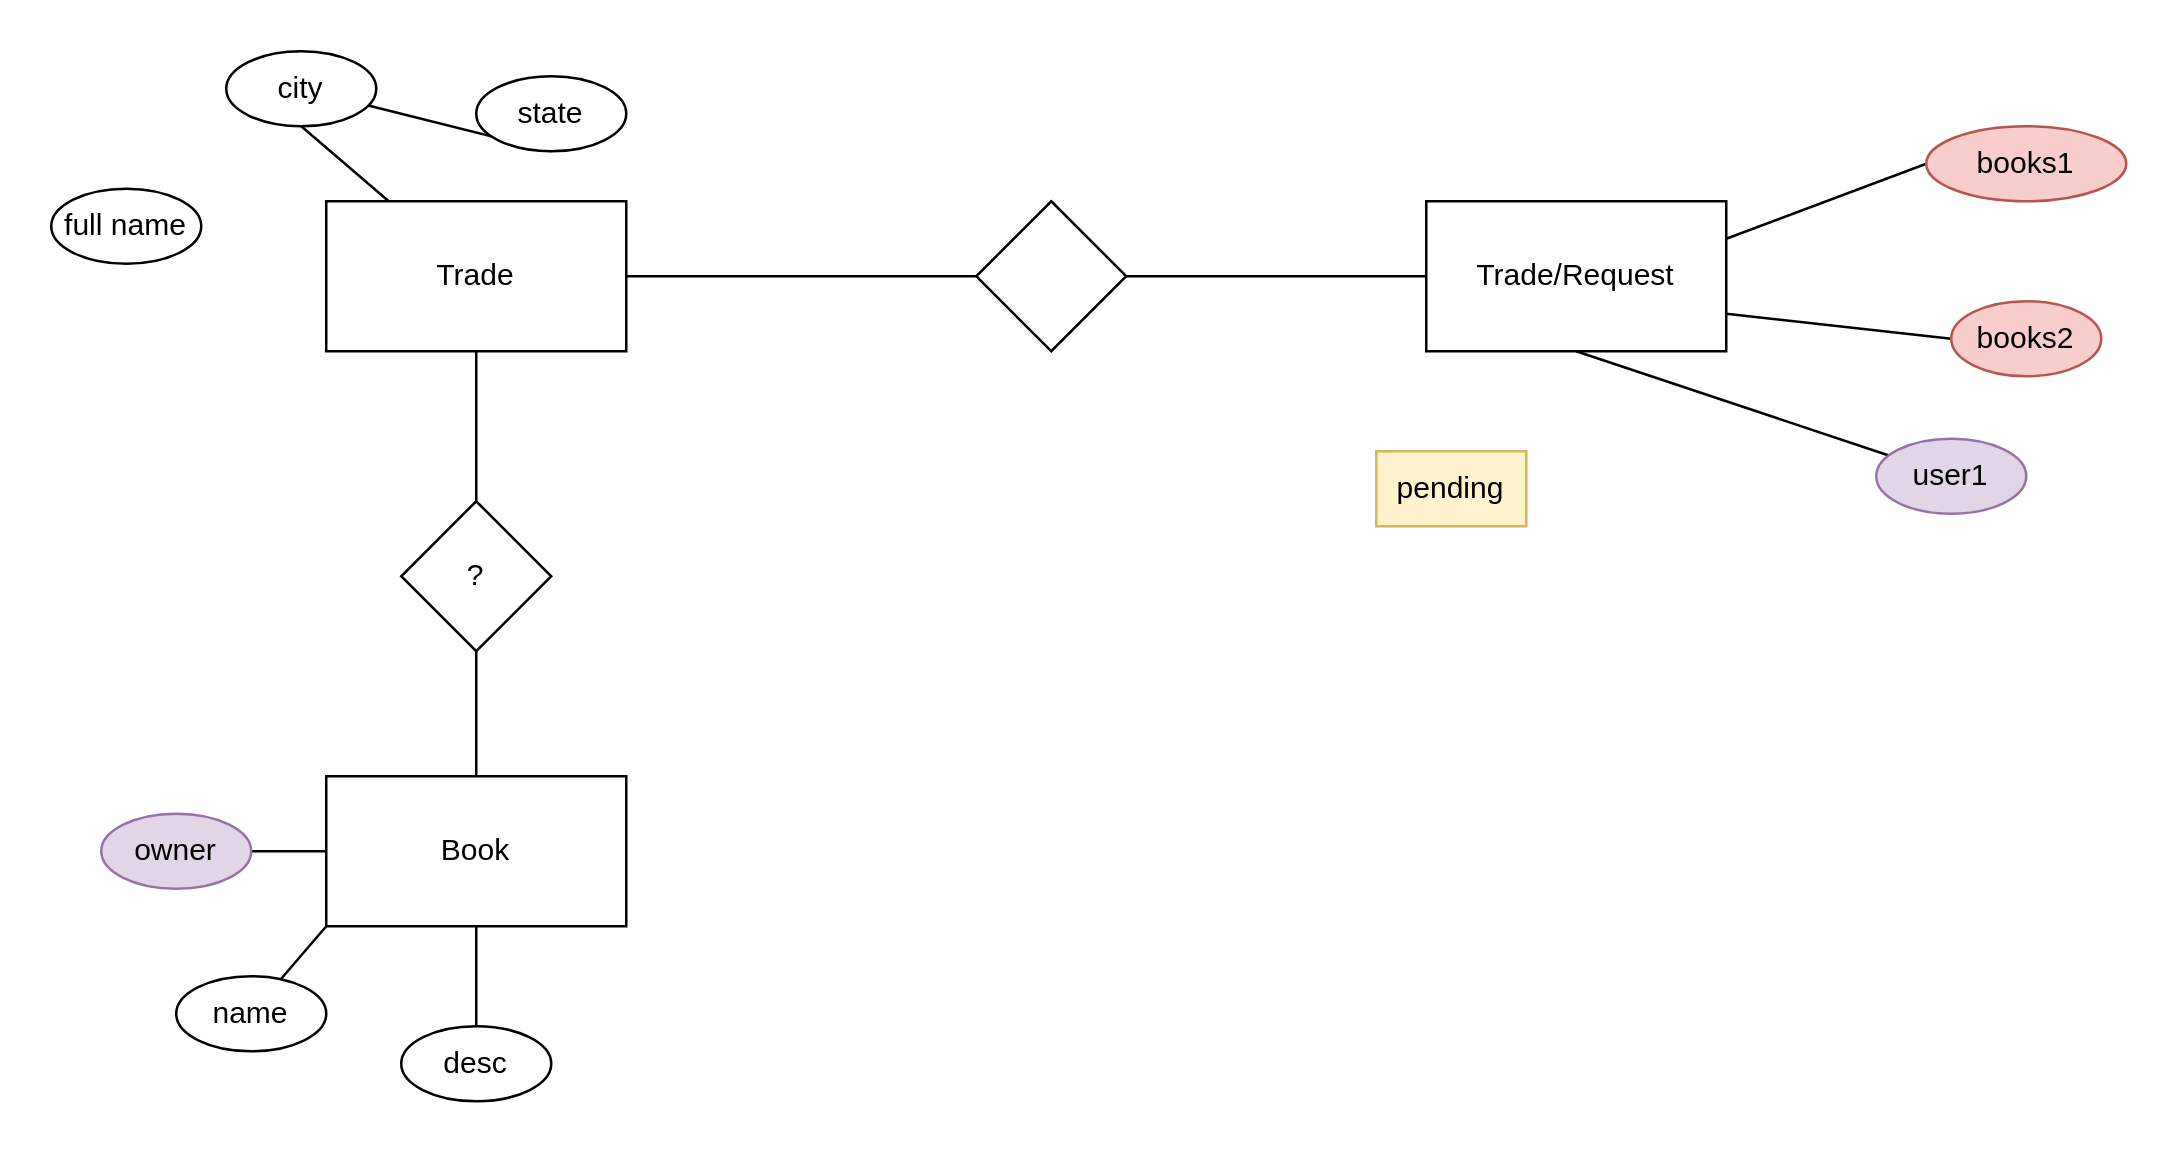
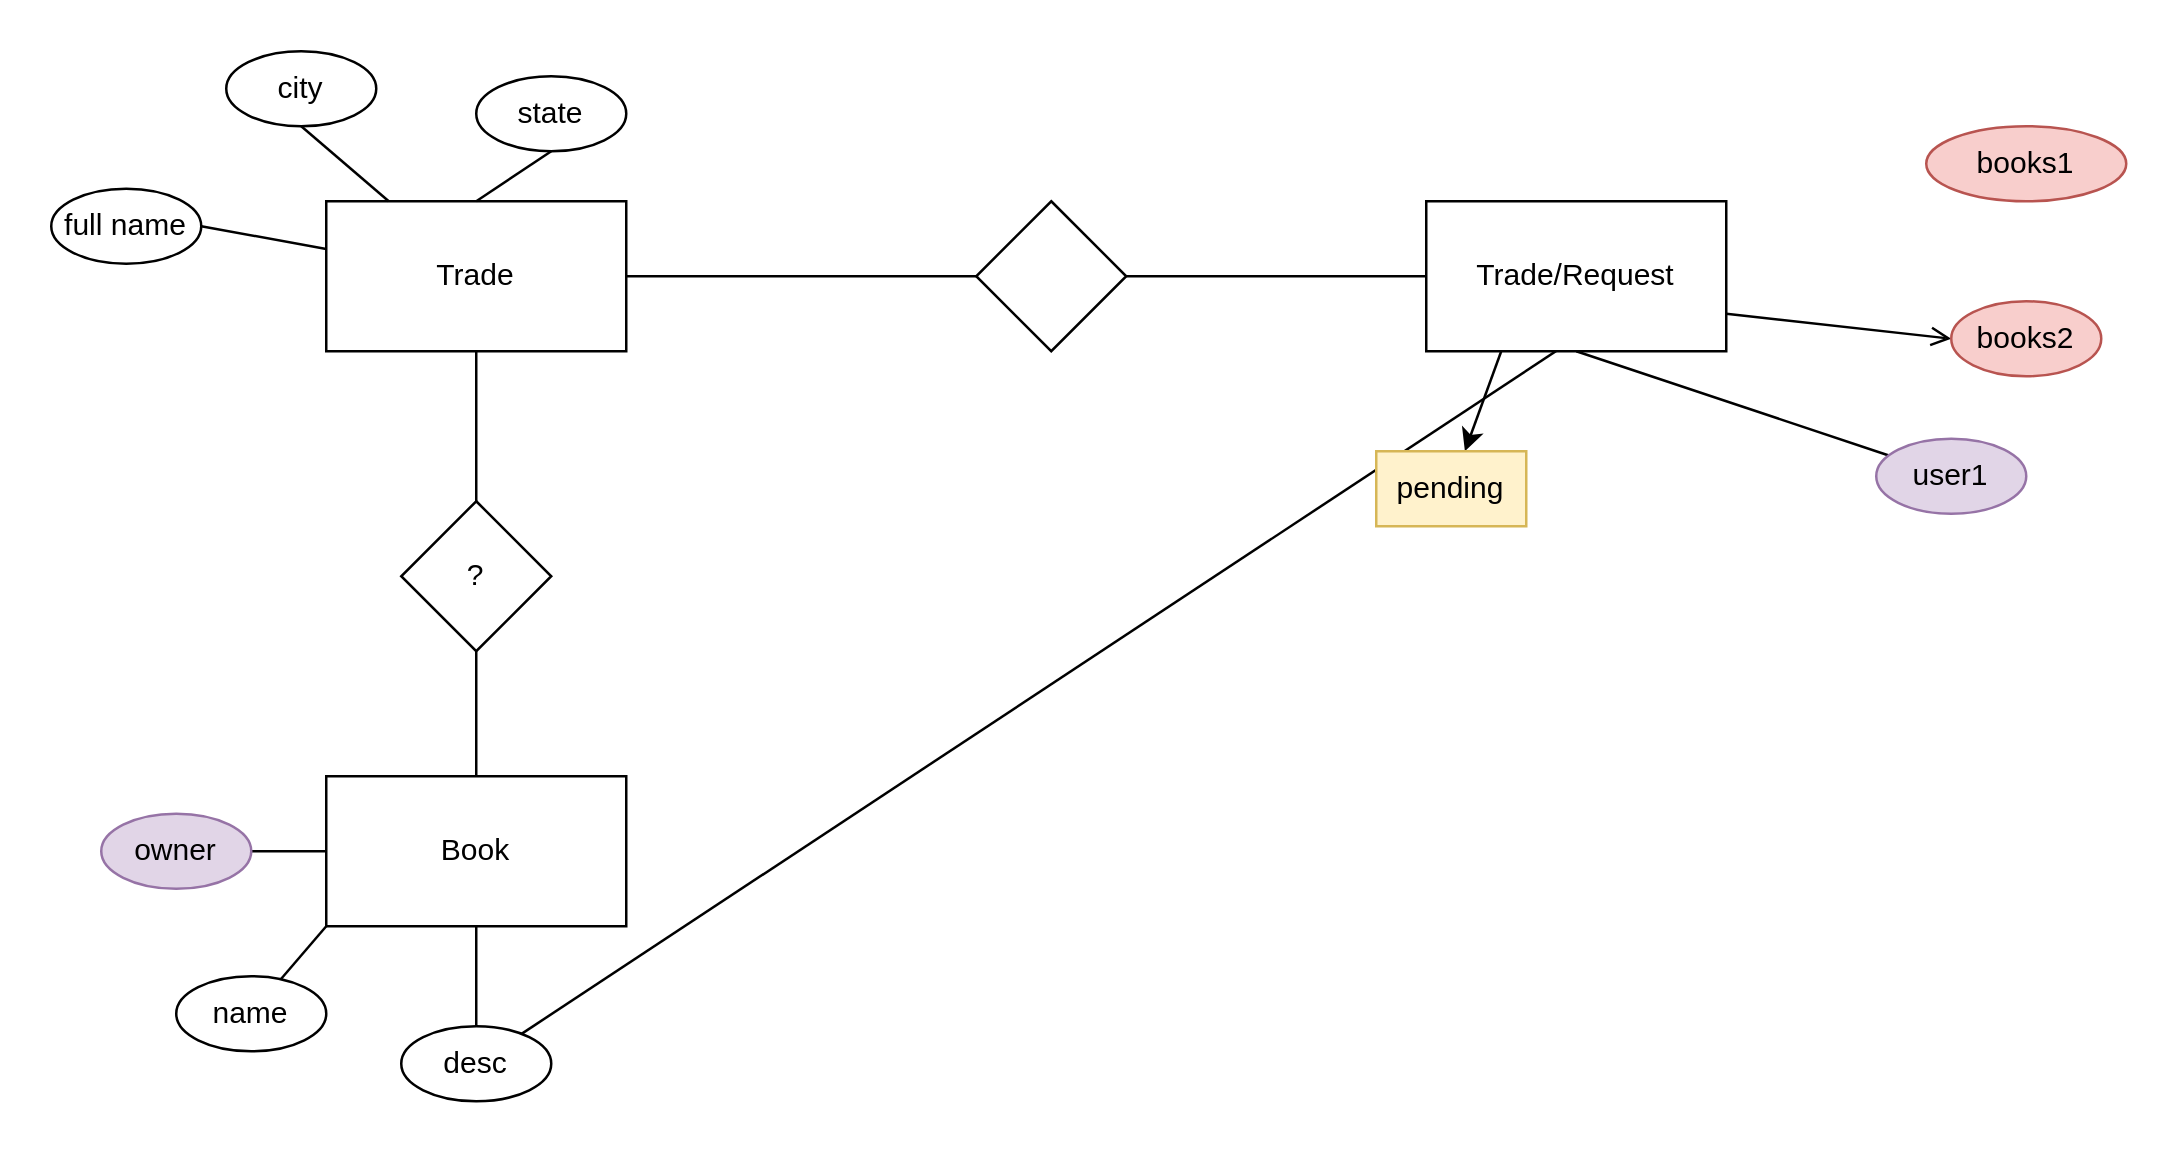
edge "city" -- "state": now "Trade" -- "state"
edge "books1" -- "Trade/Request": now "desc" -- "Trade/Request"
edge "full name" -- "Trade": added
edge "Trade/Request" -- "books2": arrowhead none -> open
edge "Trade/Request" -> "pending": added
